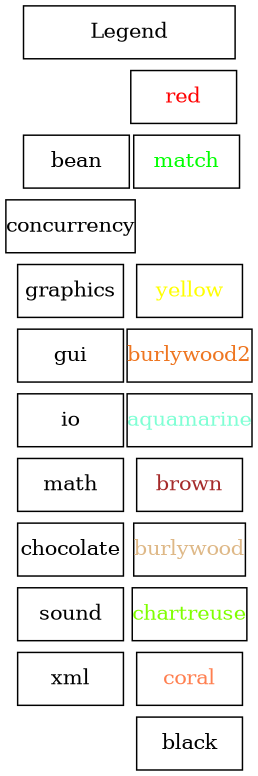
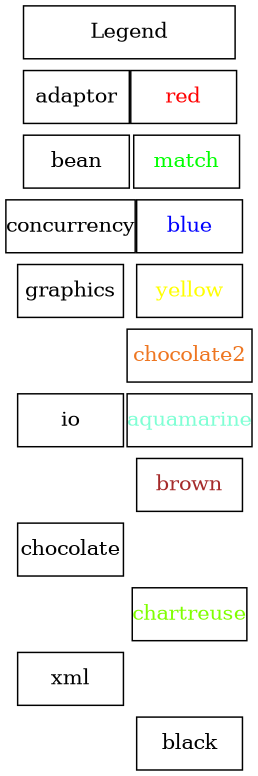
node "adaptor": added
node "blue": added
node "gui": removed
node "burlywood2": label "burlywood2" -> "chocolate2"
node "math": removed
node "burlywood": removed
node "sound": removed
node "coral": removed
